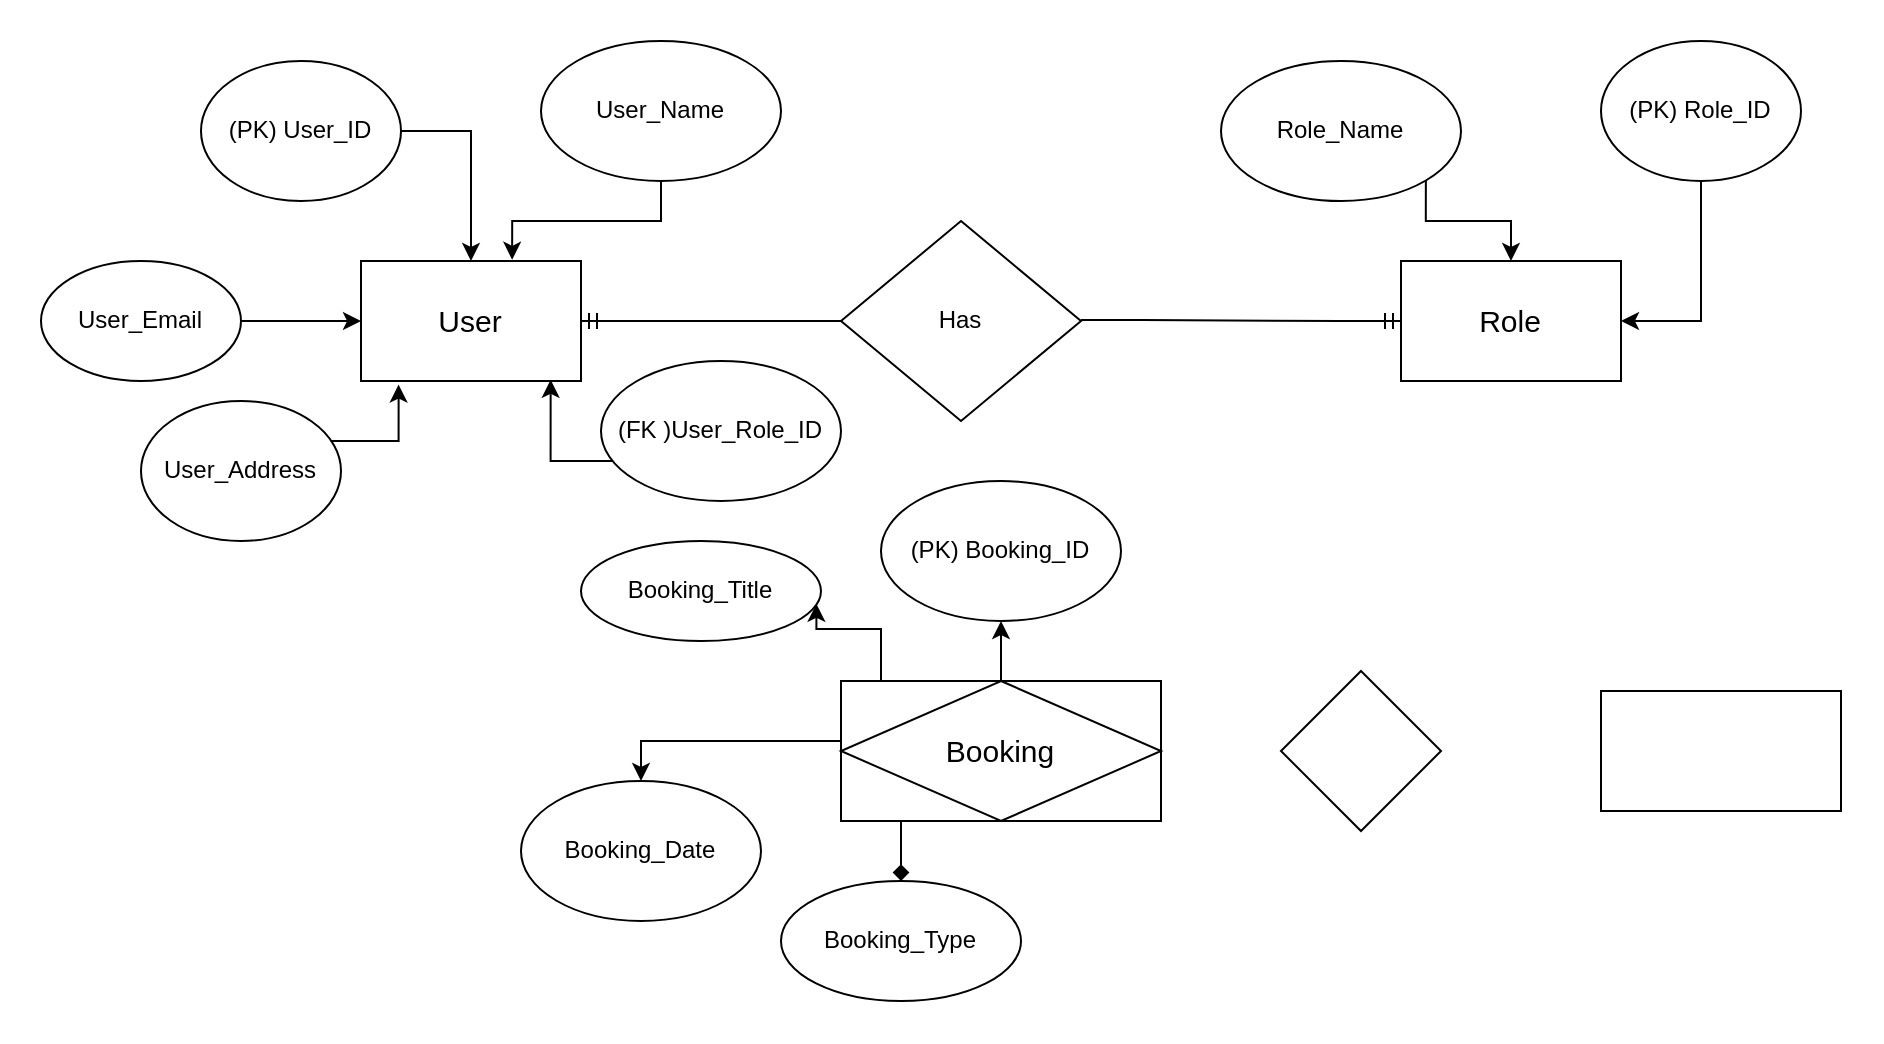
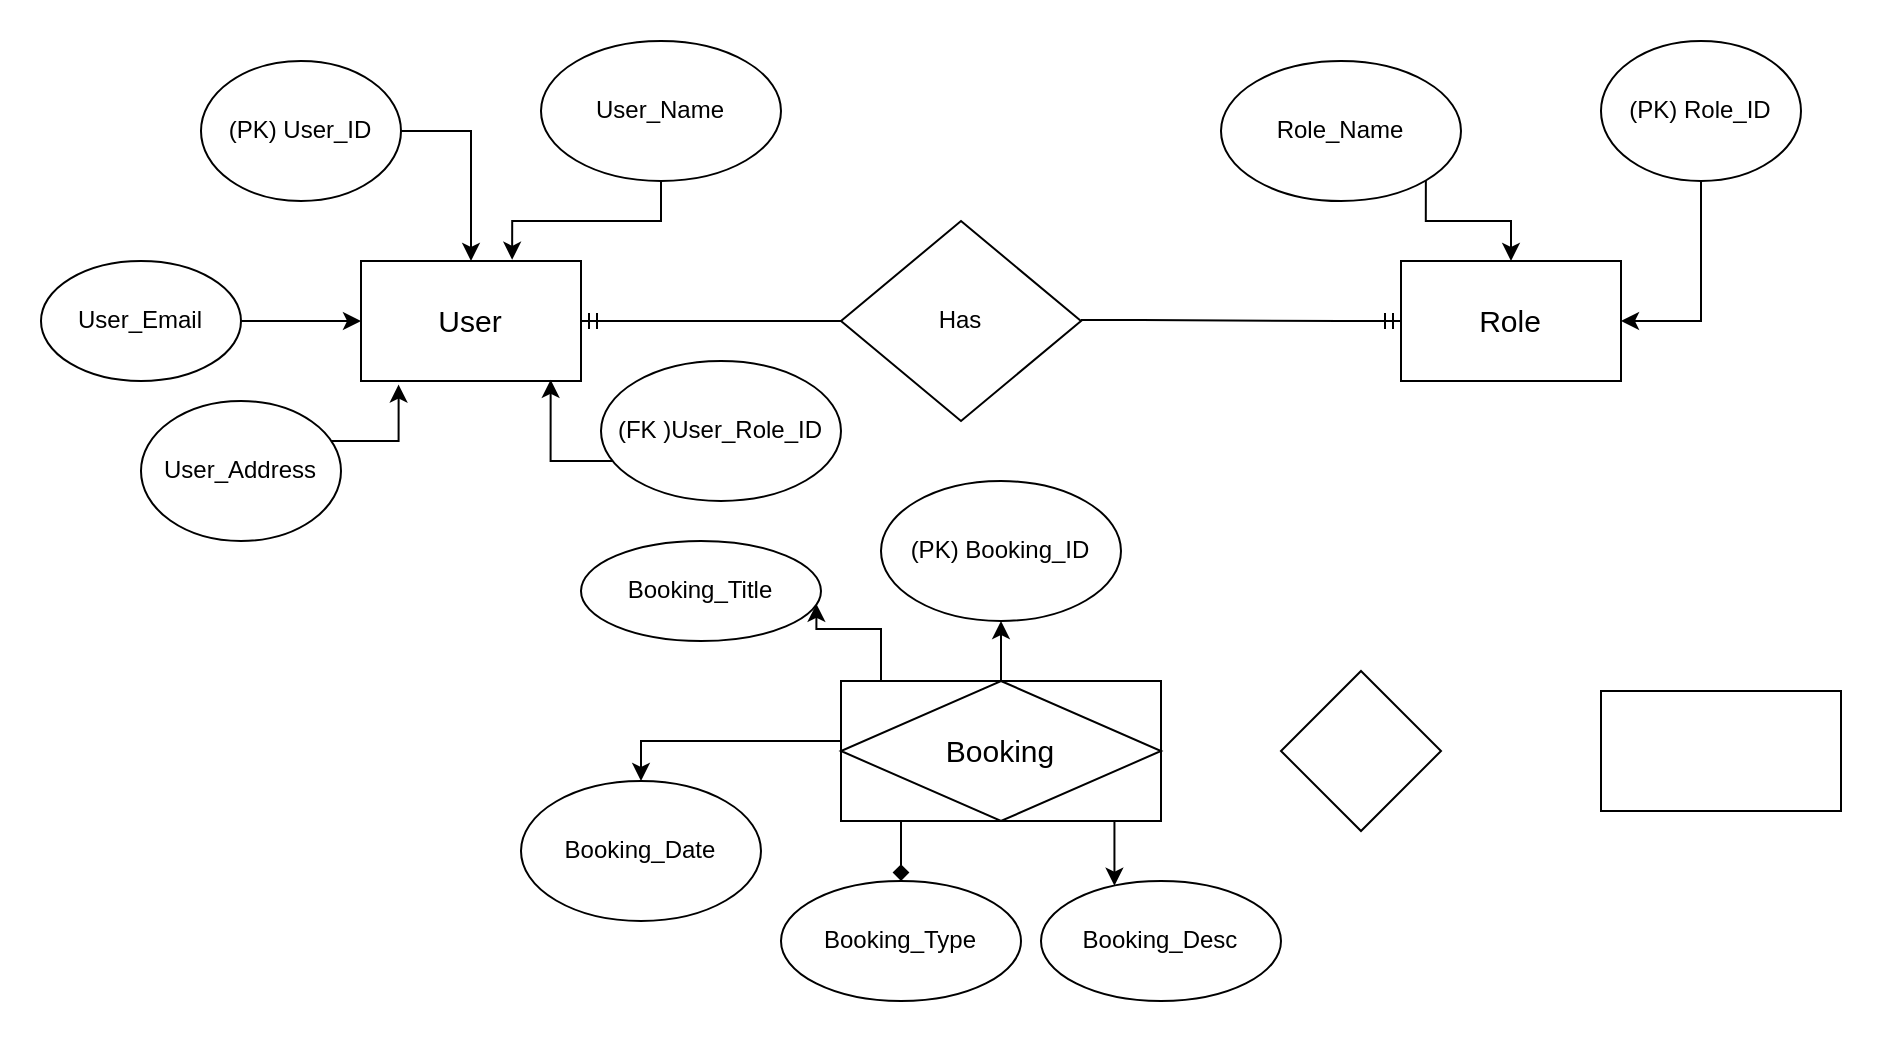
edge "Booking" -> "Booking_Desc": added
node "Booking_Desc": added
